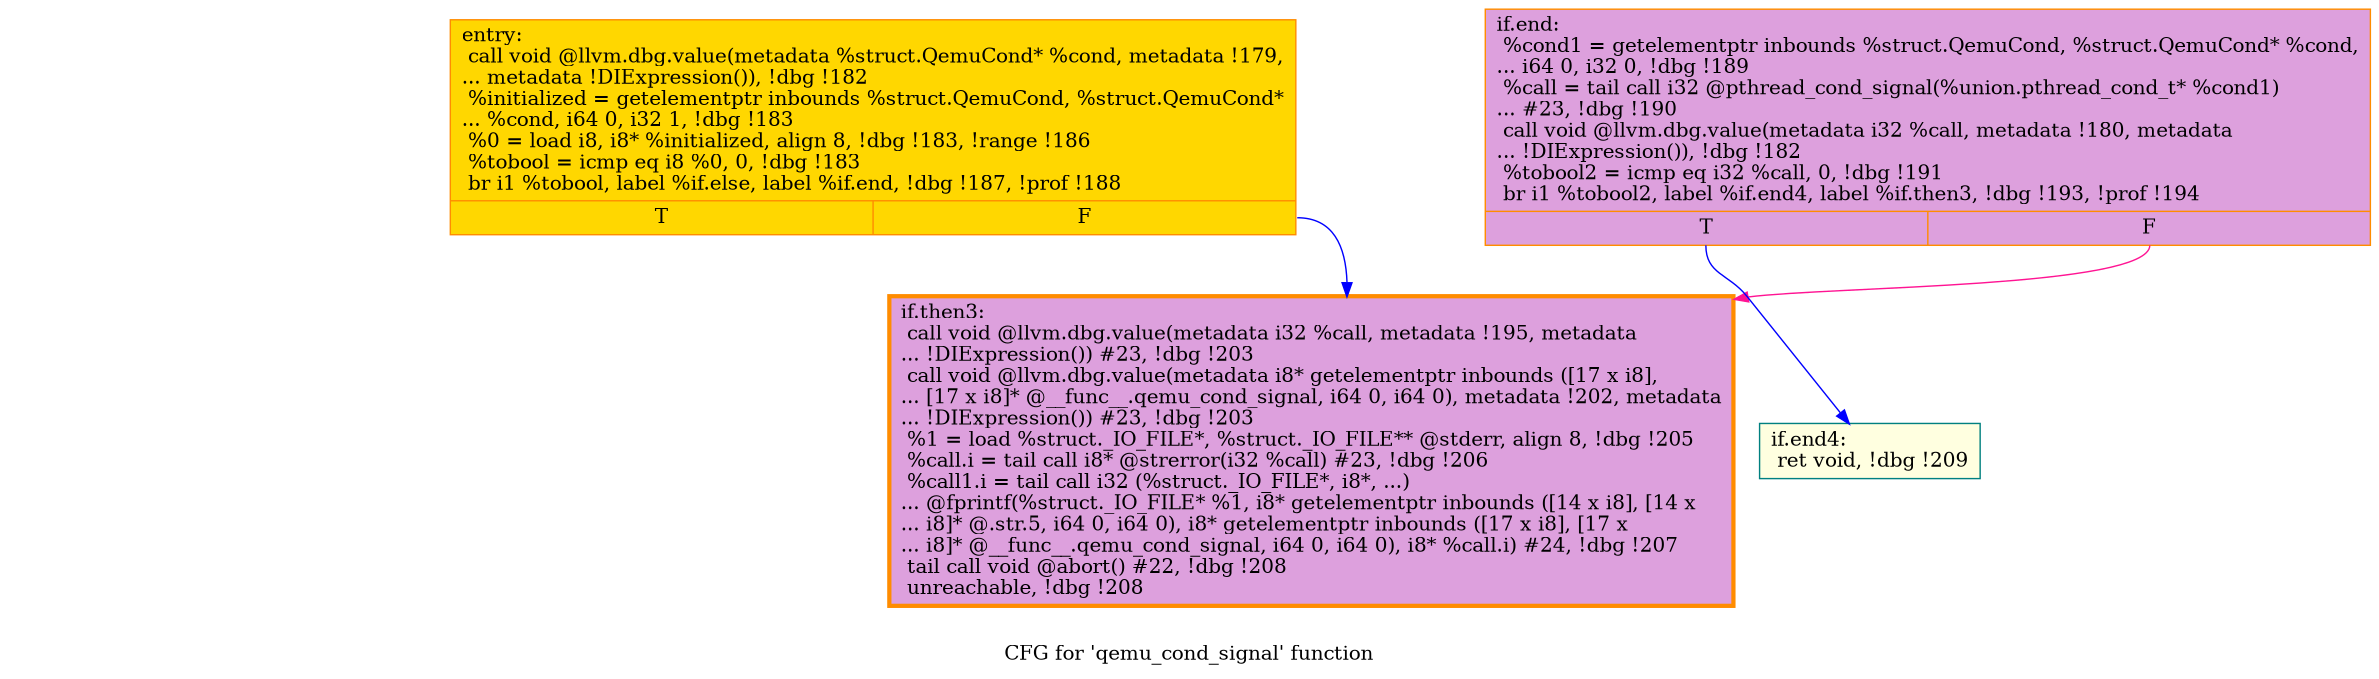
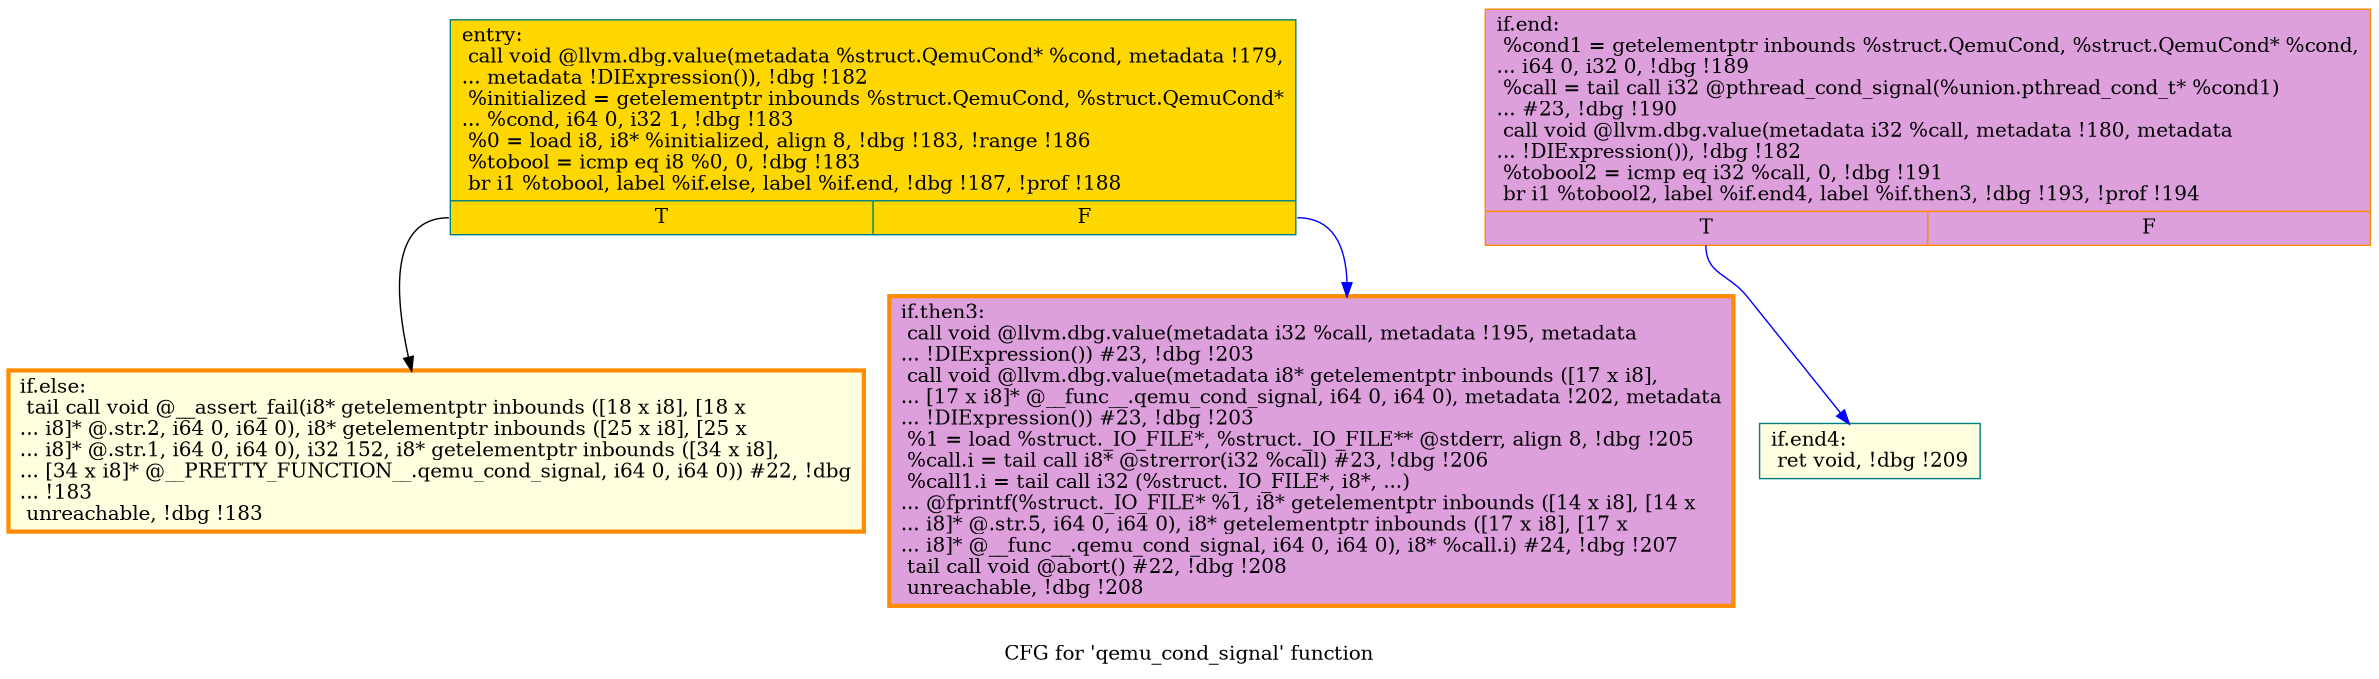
node "entry:": color darkorange -> teal
edge "if.end:" -> "if.then3:": removed
node "if.else:": added
